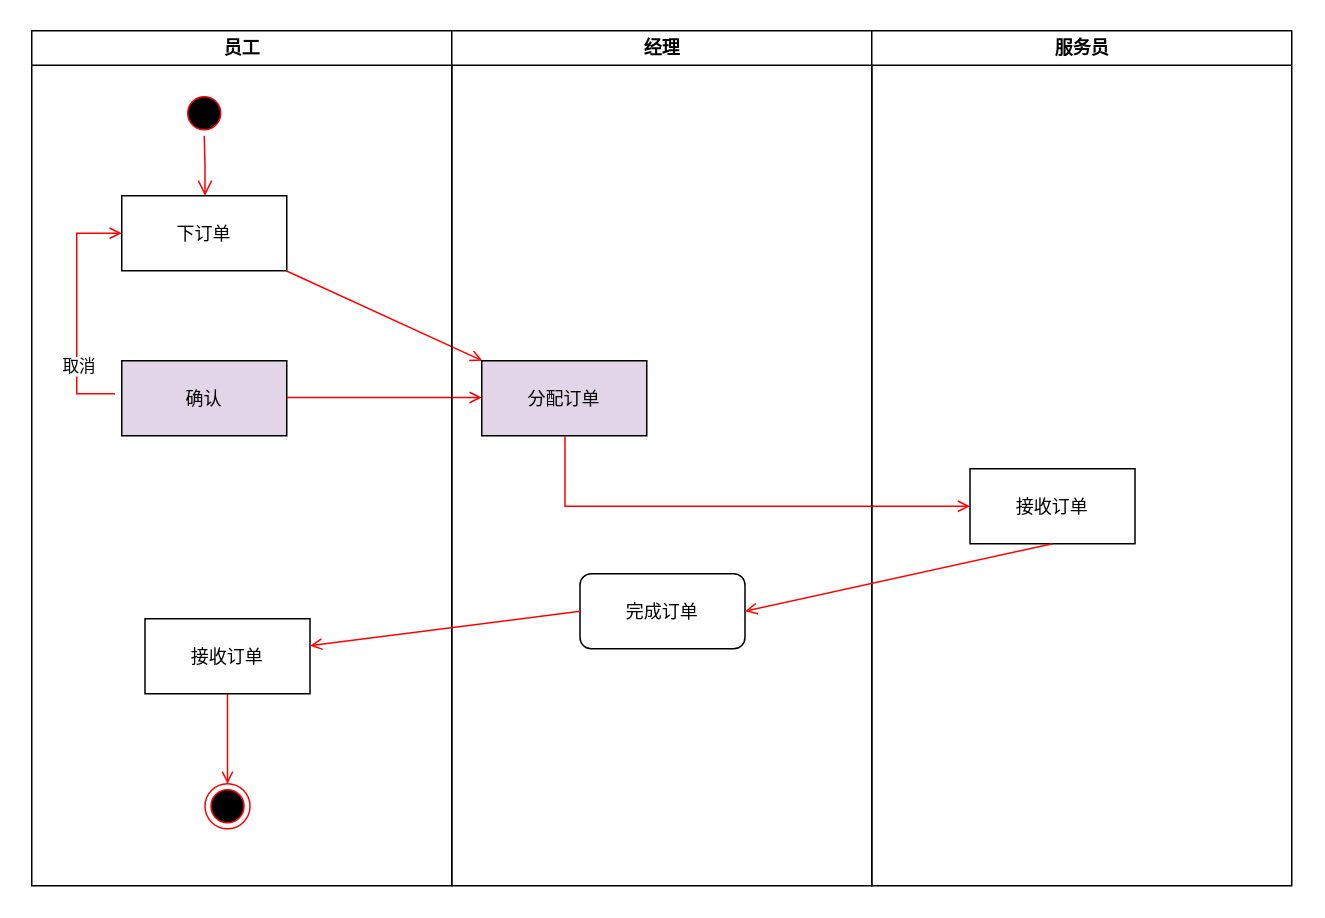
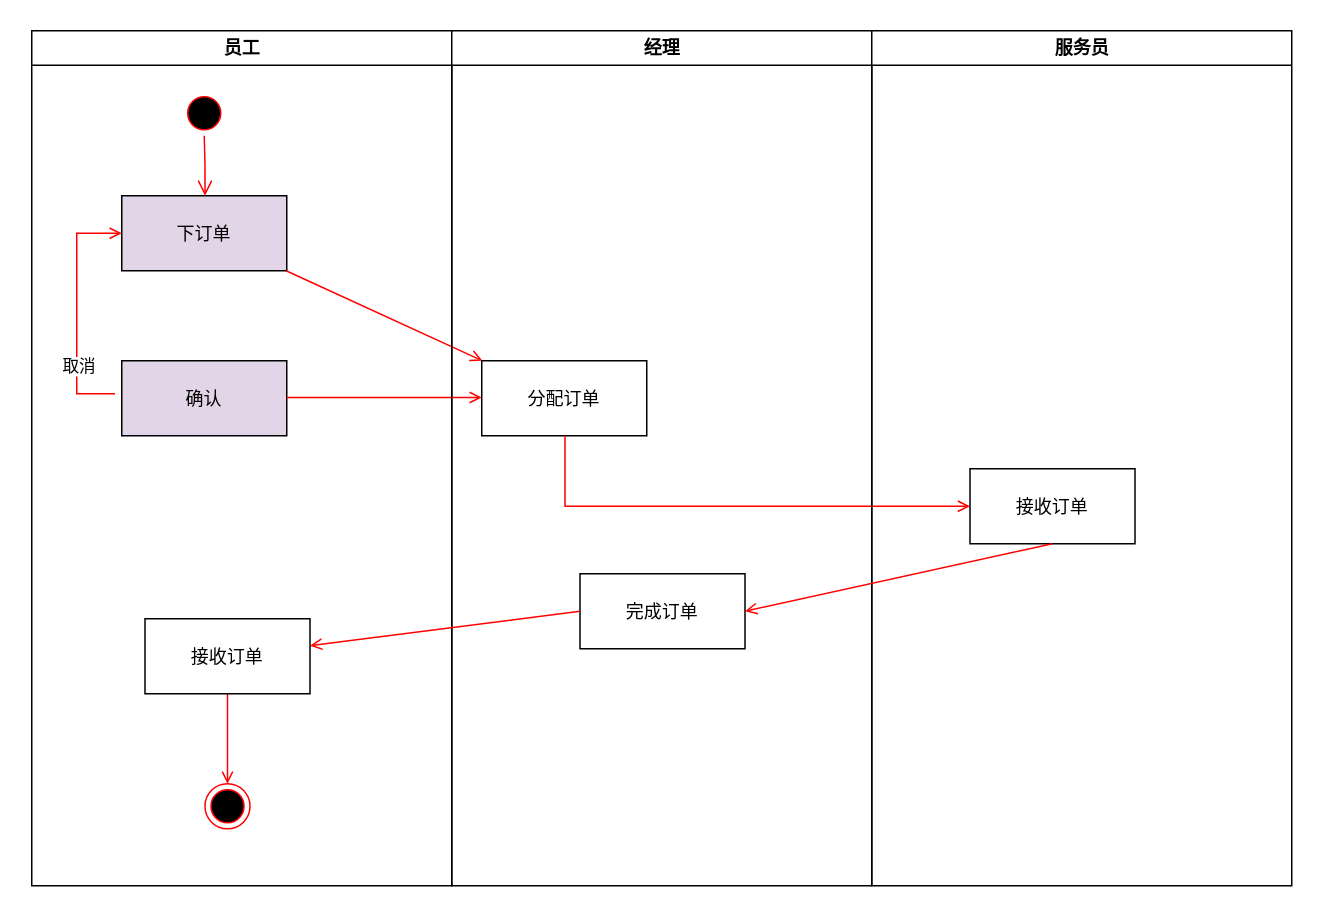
node "下订单": fillcolor #ffffff -> #e1d5e7
node "分配订单": fillcolor #e1d5e7 -> #ffffff
node "完成订单": shape rounded rectangle -> rectangle
